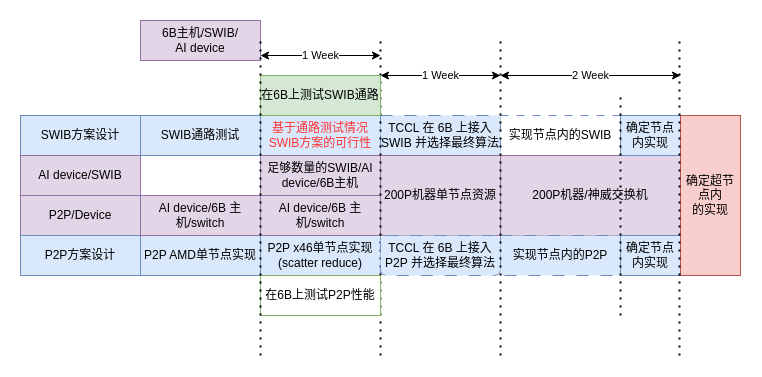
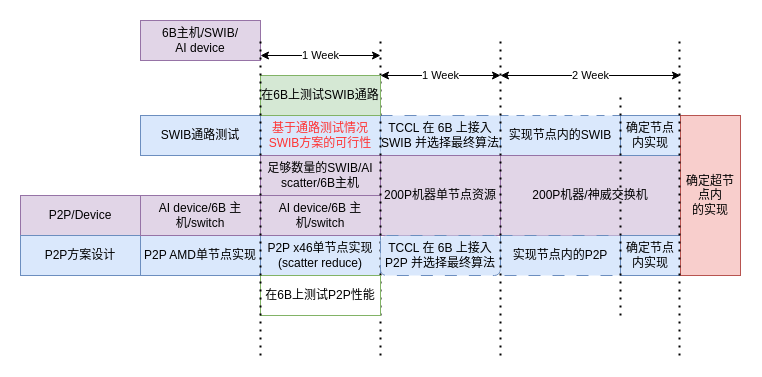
node "SWIB方案设计": removed
node "实现节点内的SWIB": fillcolor #ffffff -> #dae8fc
node "AI device/SWIB": removed
node "足够数量的SWIB/AI device/6B主机": label "足够数量的SWIB/AI device/6B主机" -> "足够数量的SWIB/AI scatter/6B主机"
